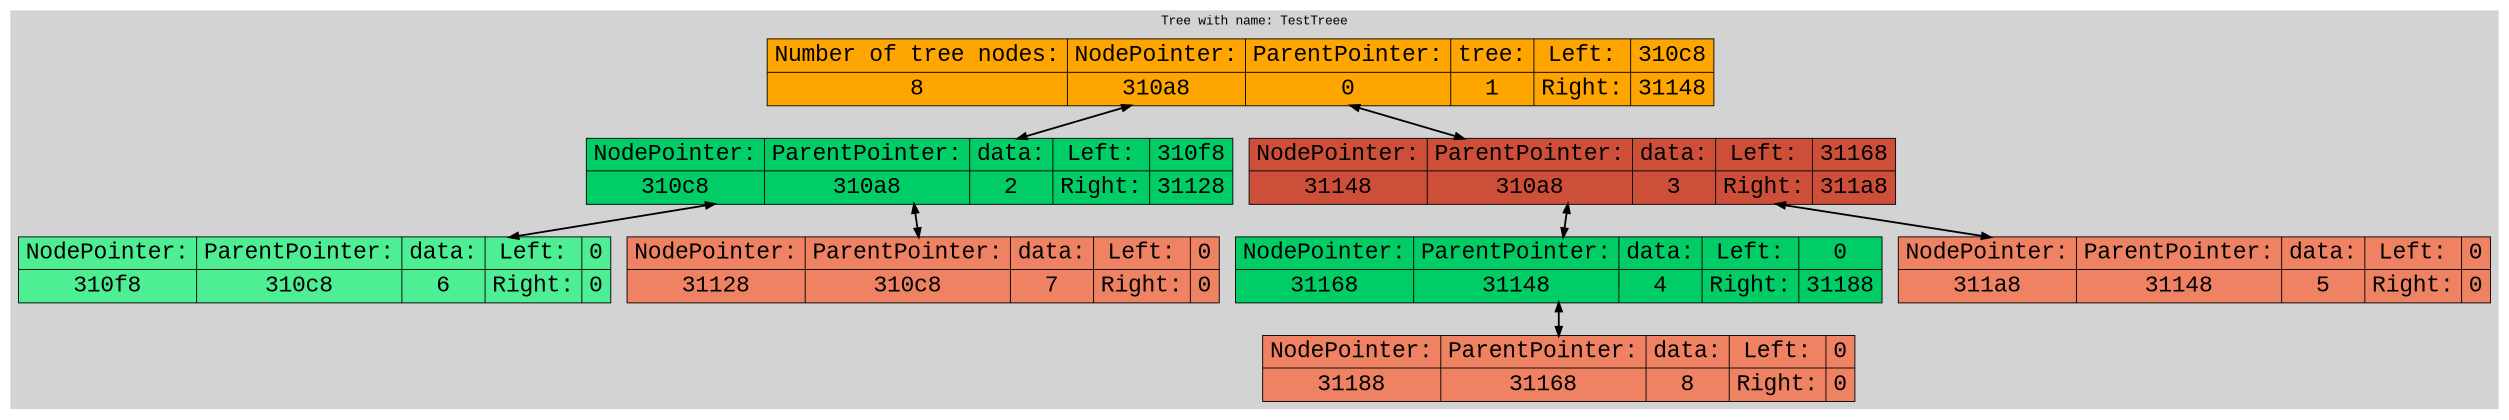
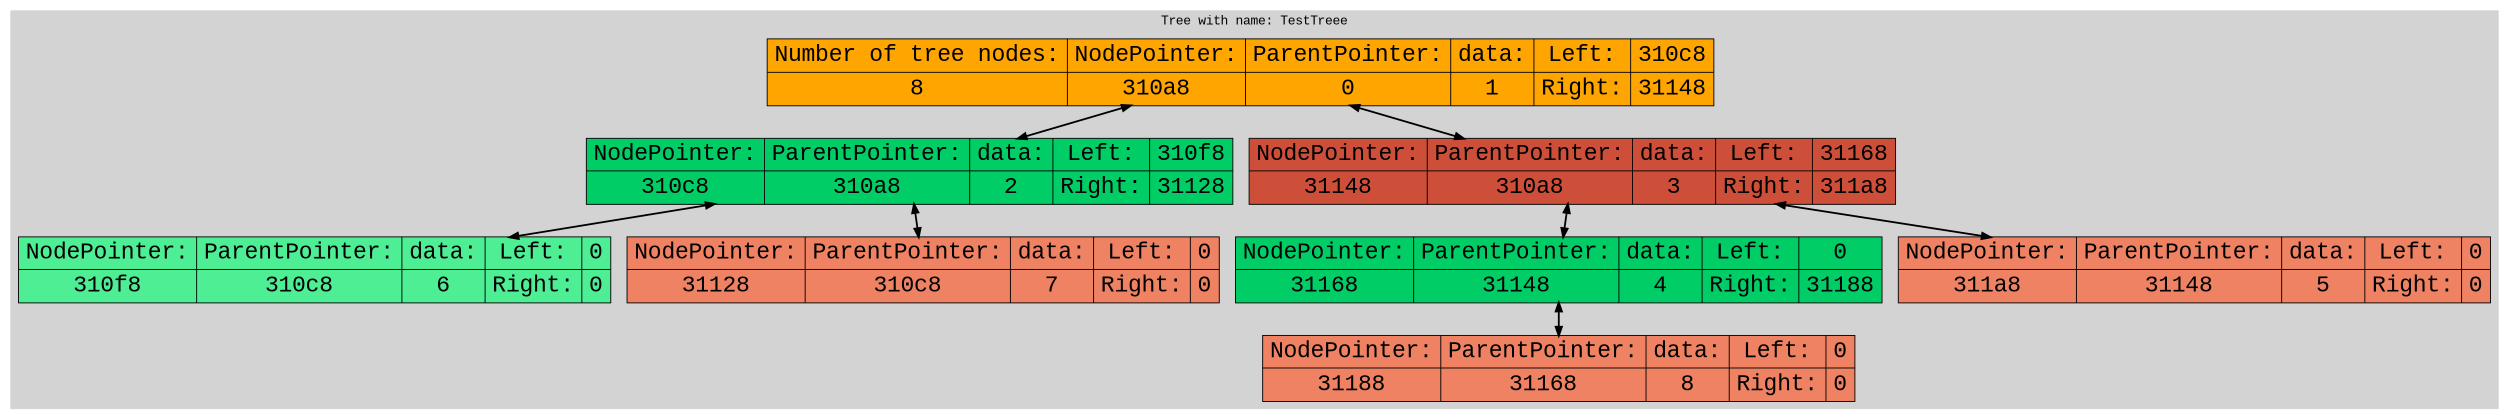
node "Number of tree nodes:": text "tree:" -> "data:"
